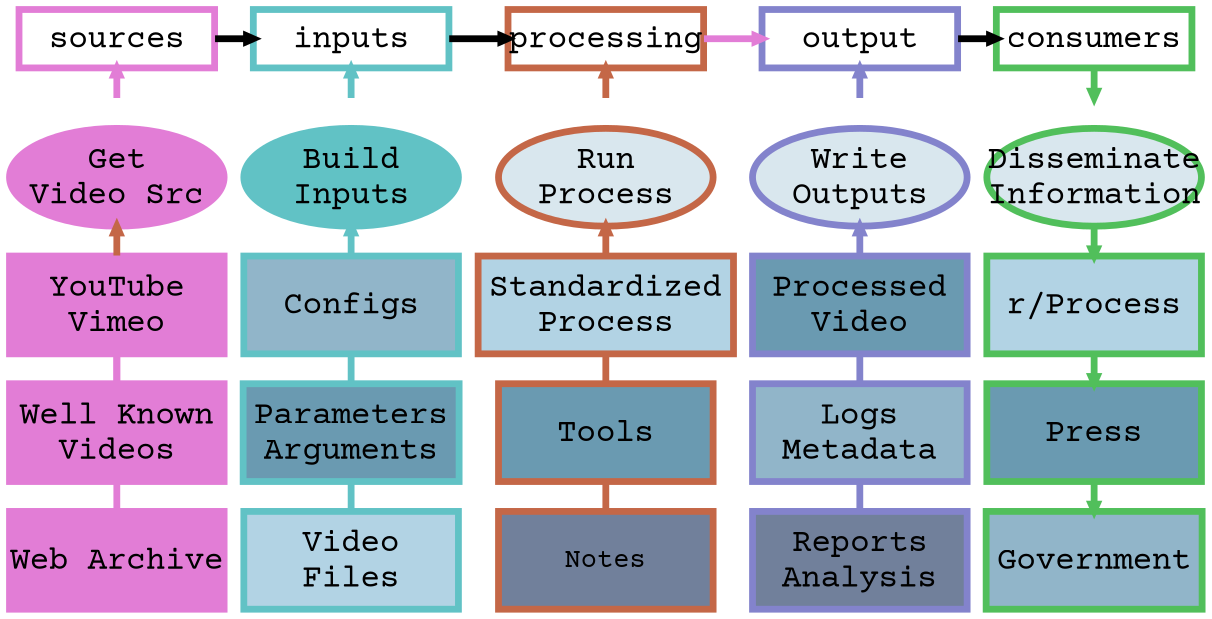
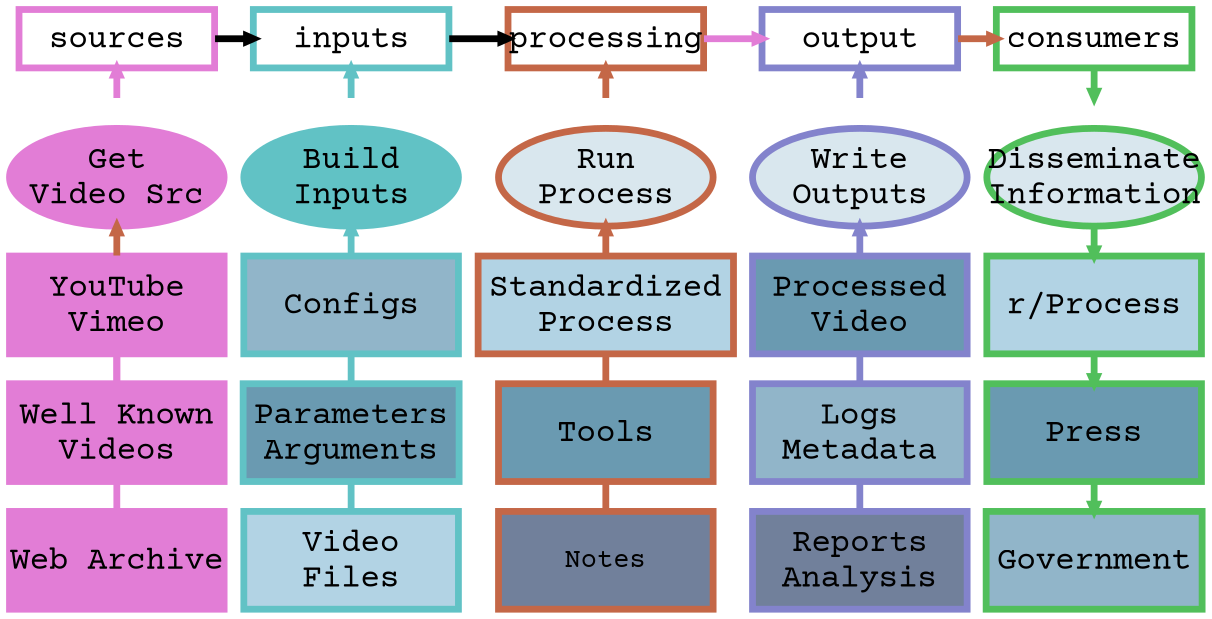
edge "output" -> "consumers": color black -> #c46747
